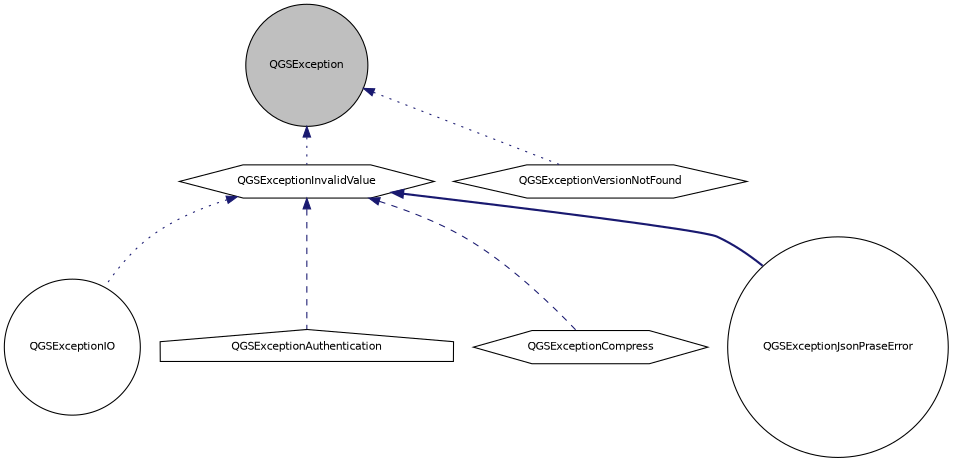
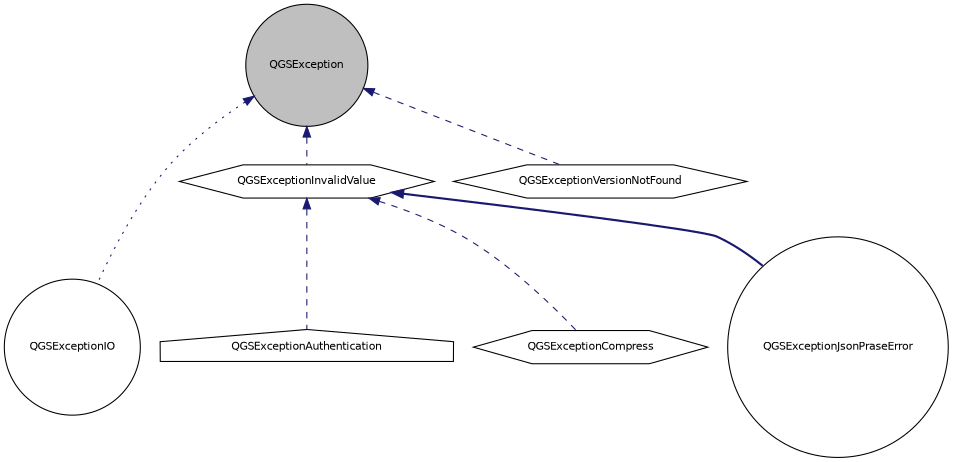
edge "QGSExceptionVersionNotFound" -> "QGSException": style dotted -> dashed
edge "QGSExceptionInvalidValue" -> "QGSException": style dotted -> dashed
edge "QGSExceptionIO" -> "QGSExceptionInvalidValue": now "QGSExceptionIO" -> "QGSException"
